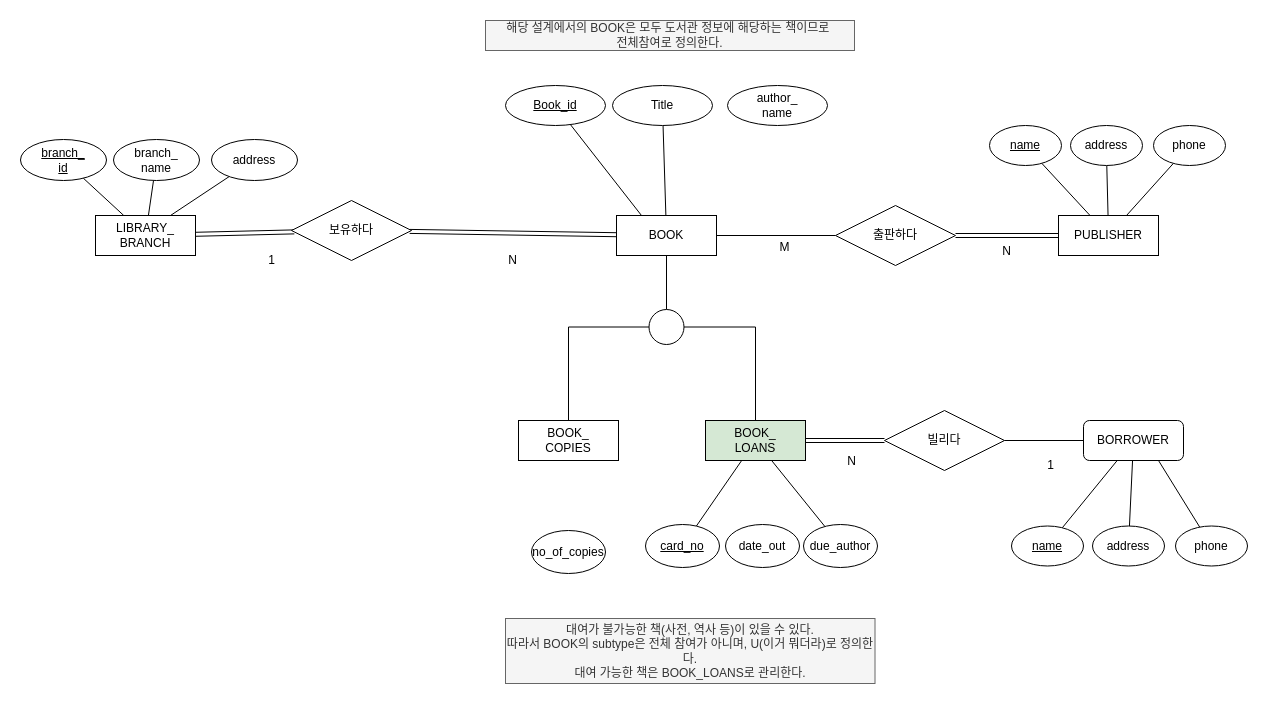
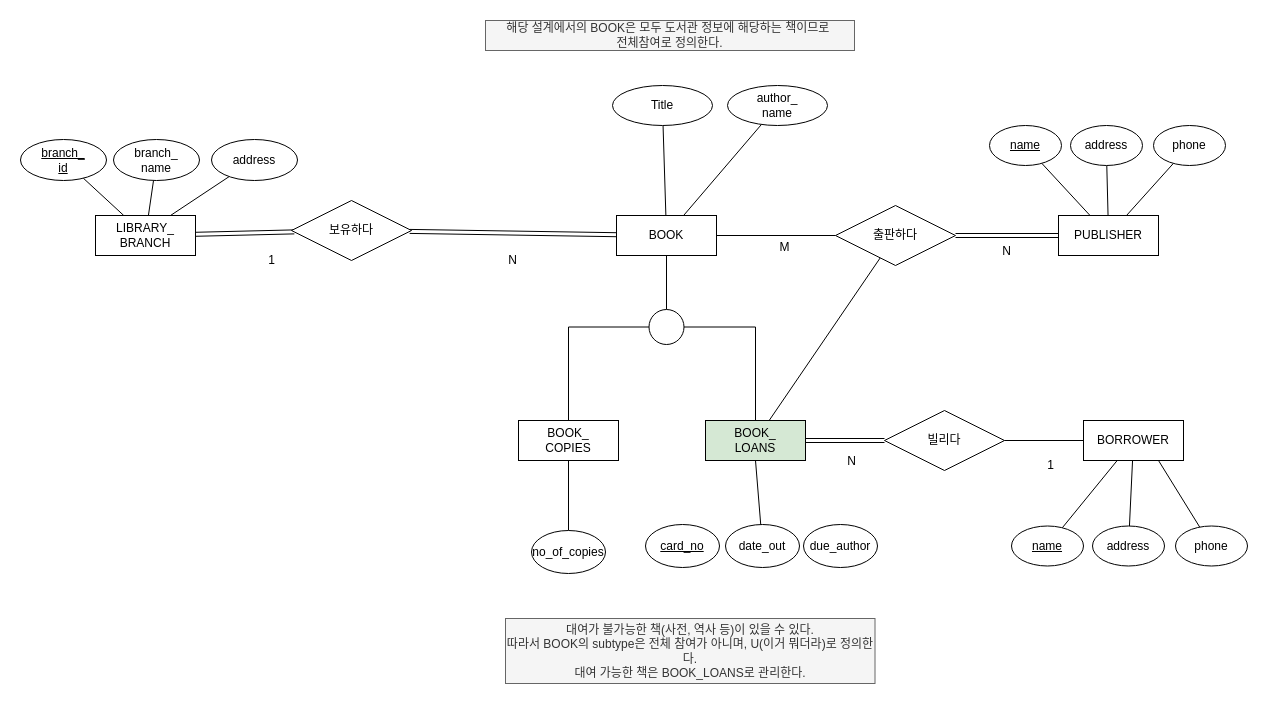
node "Book_id": removed
edge "Book_id" -- "BOOK": removed
edge "author_ name" -- "BOOK": added
node "BORROWER": shape rounded rectangle -> rectangle
edge "BOOK_ LOANS" -- "card_no": now "BOOK_ LOANS" -- "출판하다"
edge "BOOK_ LOANS" -- "date_out": added
edge "BOOK_ LOANS" -- "due_author": removed
edge "BOOK_ COPIES" -- "no_of_copies": added
